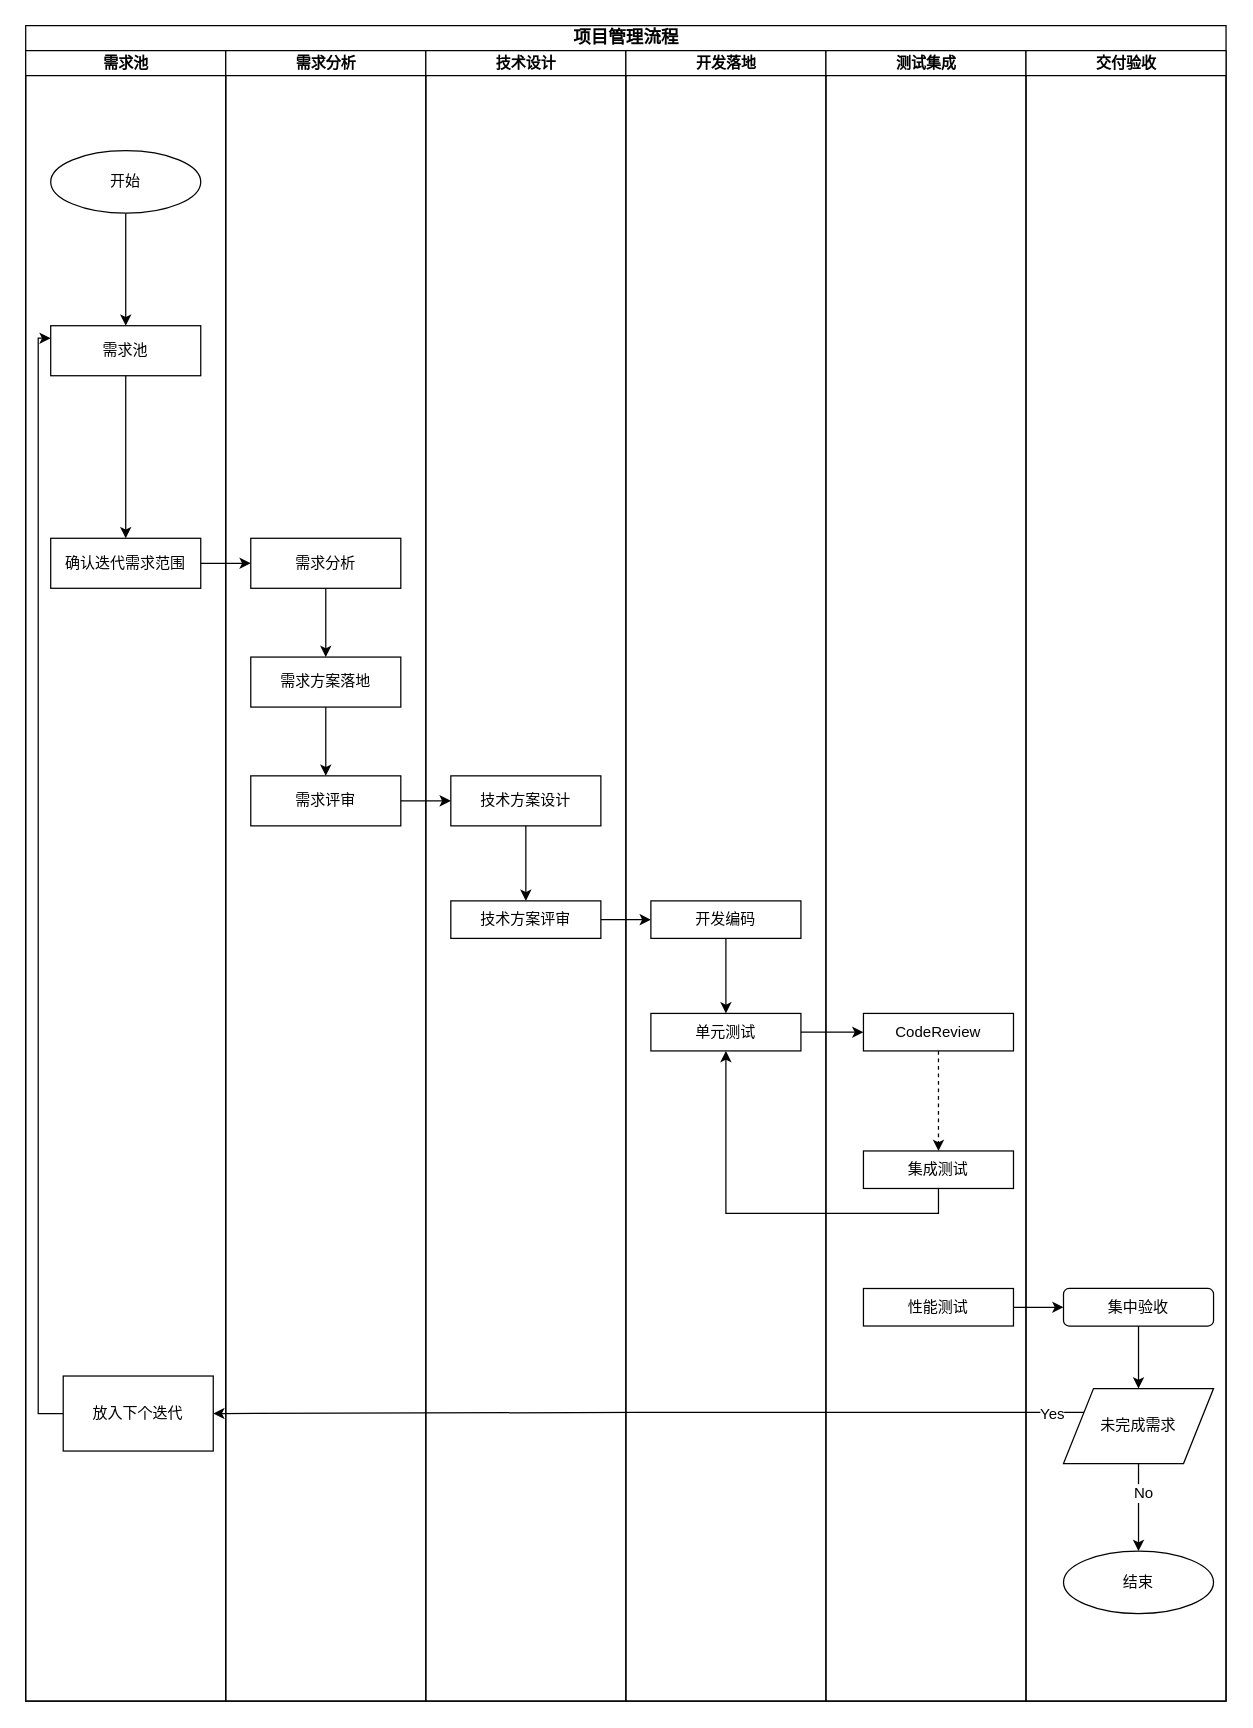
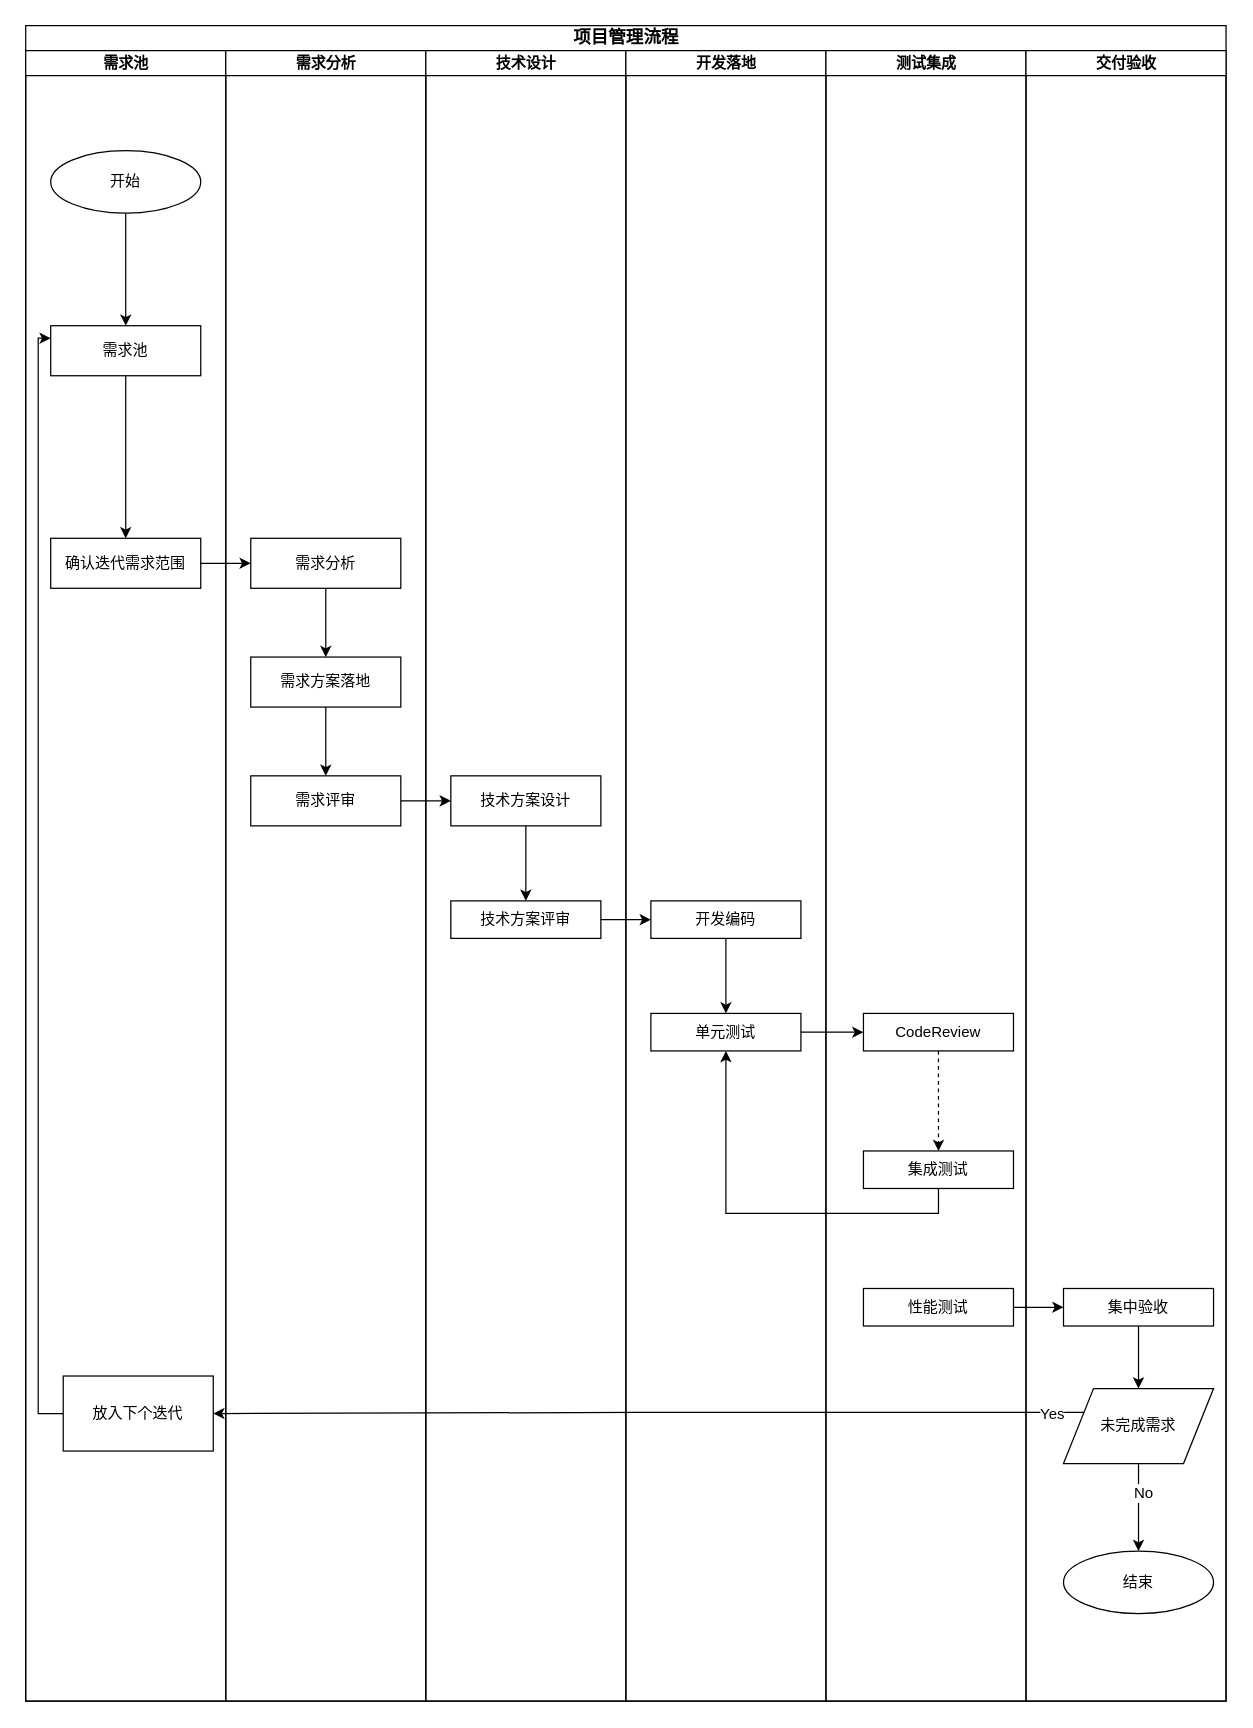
node "集中验收": shape rounded rectangle -> rectangle
